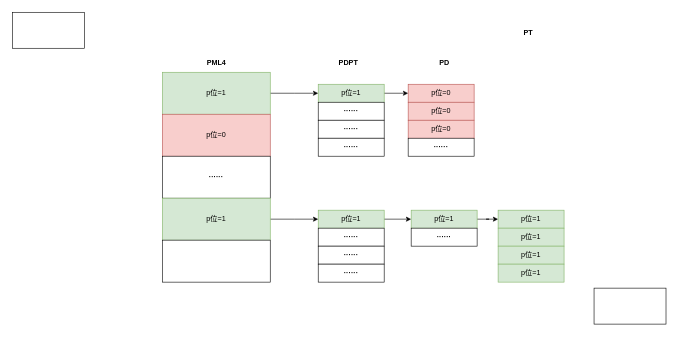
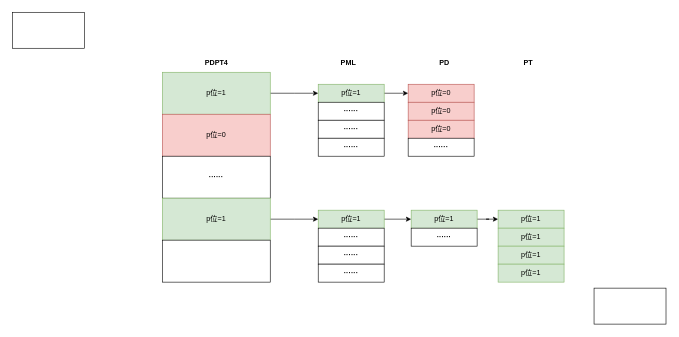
node "PT": moved (528, 33) -> (528, 63)
node "PML4": label "PML4" -> "PDPT4"
node "PDPT": label "PDPT" -> "PML"
